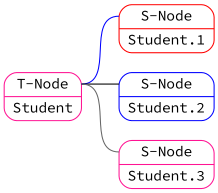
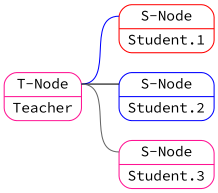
node "T-Node": text "Student" -> "Teacher"
